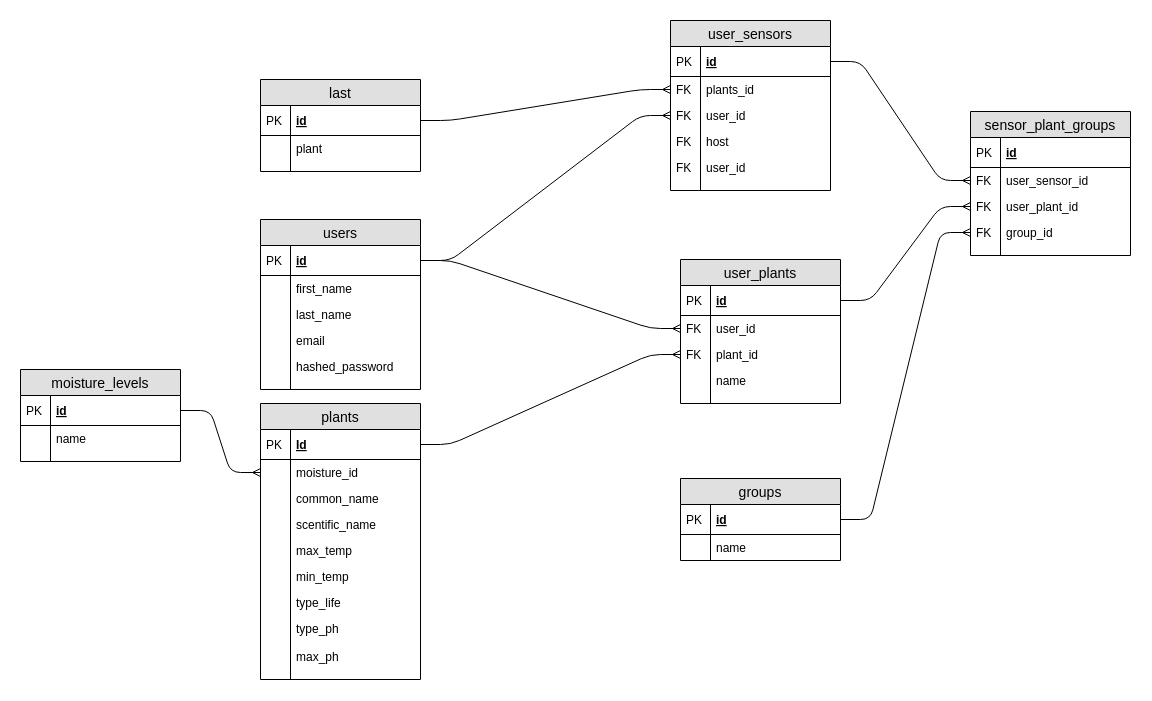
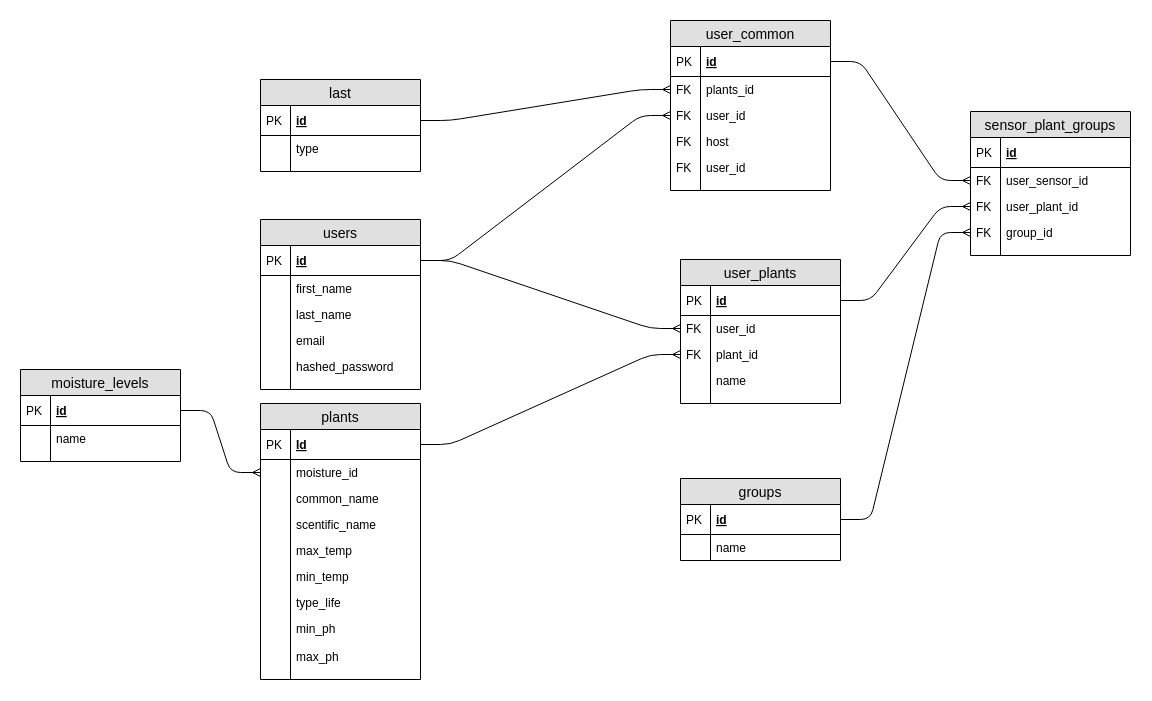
node "user_sensors": label "user_sensors" -> "user_common"
node "plant": label "plant" -> "type"
node "type_ph": label "type_ph" -> "min_ph"
